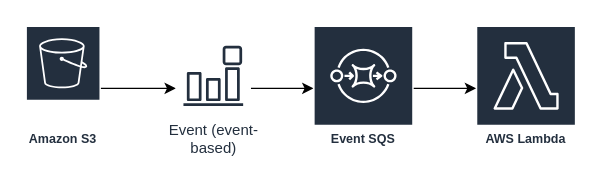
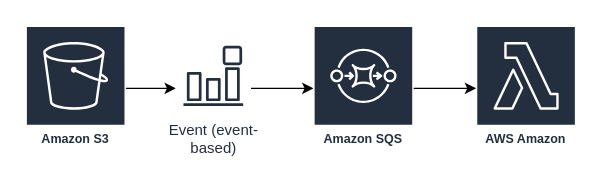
node "Amazon S3": size 75x125 -> 100x125
node "Event SQS": label "Event SQS" -> "Amazon SQS"
node "AWS Lambda": label "AWS Lambda" -> "AWS Amazon"
